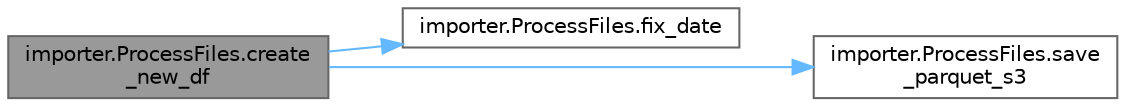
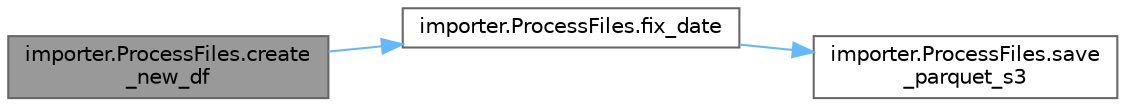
edge "importer.ProcessFiles.create _new_df" -> "importer.ProcessFiles.save _parquet_s3": now "importer.ProcessFiles.fix_date" -> "importer.ProcessFiles.save _parquet_s3"
